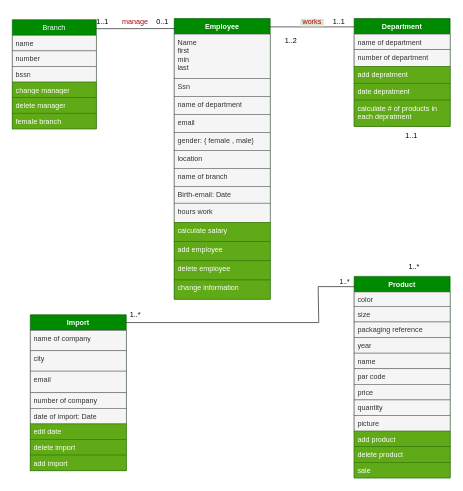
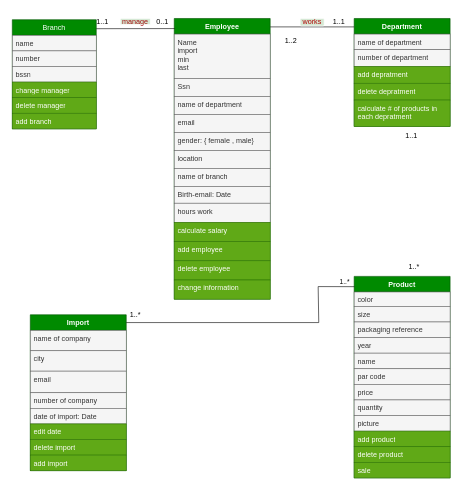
node "manage": fillcolor #ffffff -> #d5e8d4
node "Name first min last": label "Name first min last" -> "Name import min last"
node "date depratment": label "date depratment" -> "delete depratment"
node "female branch": label "female branch" -> "add branch"
